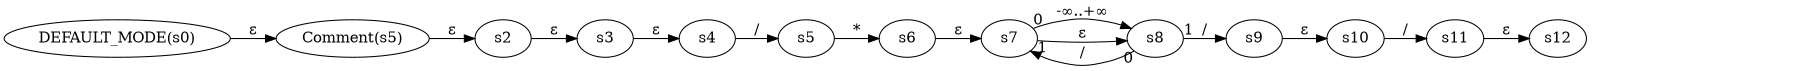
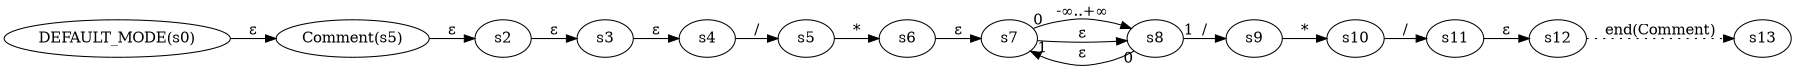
edge "s9" -> "s10": label "ε" -> "*"
node "s13": added
edge "s8" -> "s7": label "/" -> "ε"
